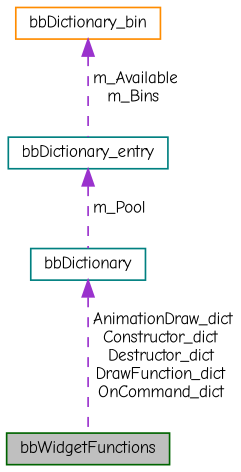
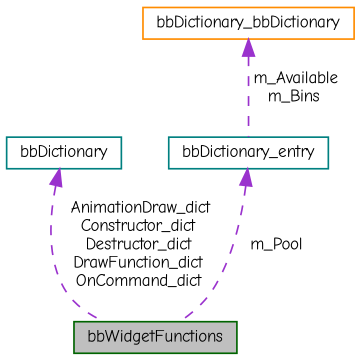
node "bbDictionary_bin": label "bbDictionary_bin" -> "bbDictionary_bbDictionary"
edge "bbDictionary" -> "bbDictionary_entry": now "bbWidgetFunctions" -> "bbDictionary_entry"
